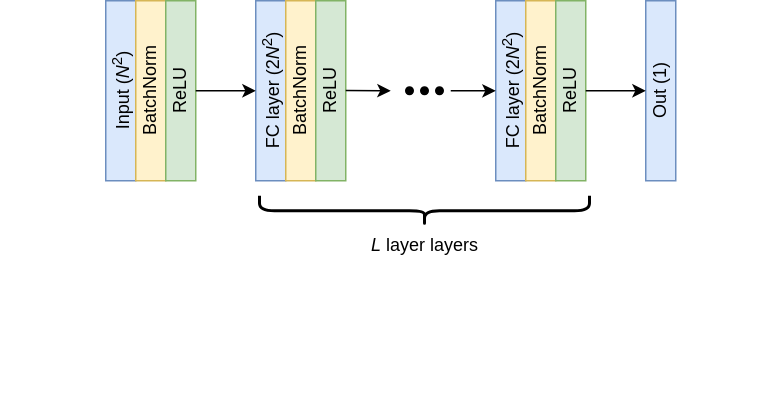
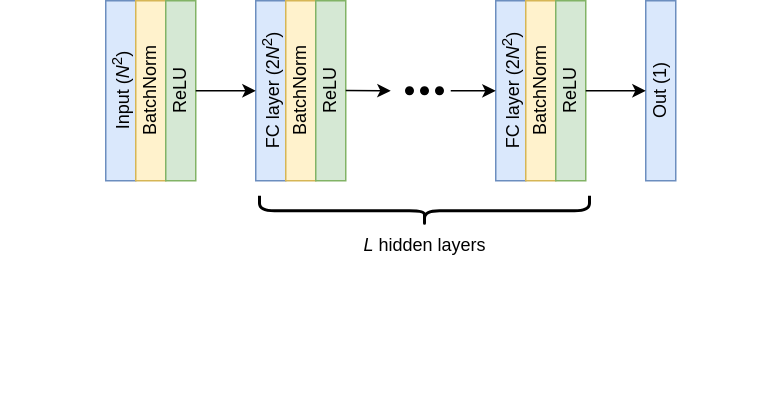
node "L layer layers": label "L layer layers" -> "L hidden layers"
